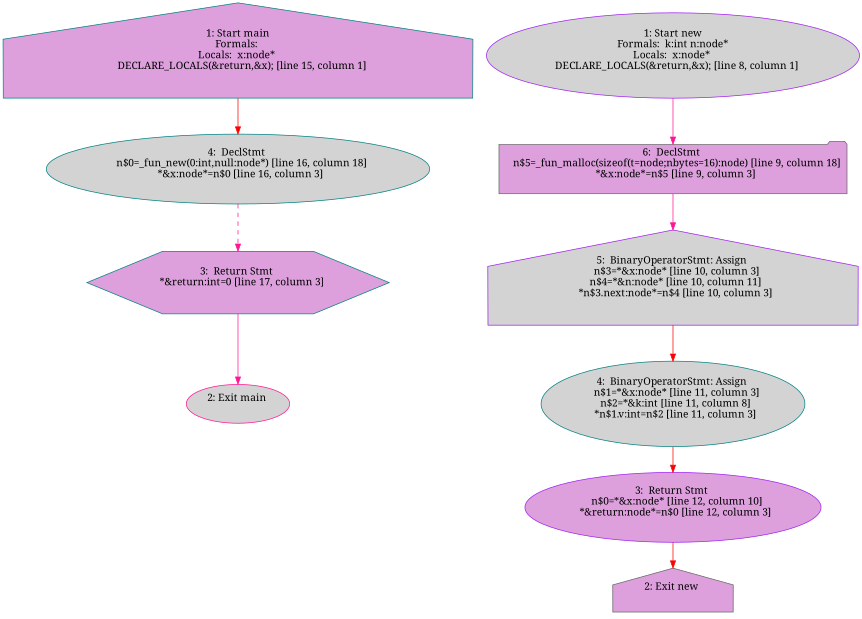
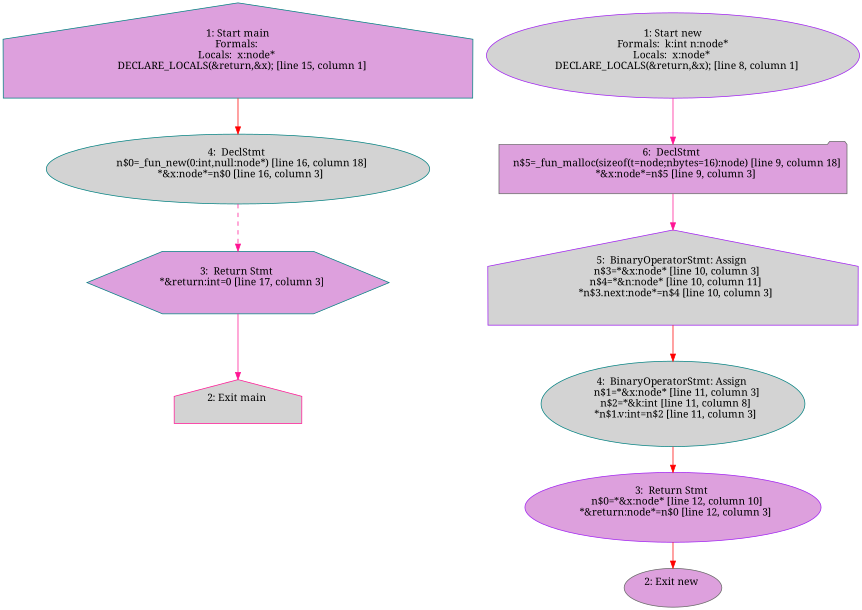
node "2: Exit main": shape ellipse -> house
node "2: Exit new": shape house -> ellipse
